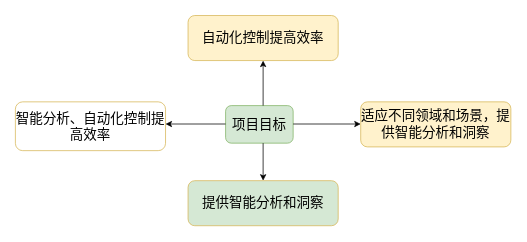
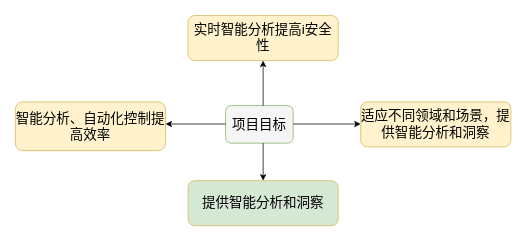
node "自动化控制提高效率": label "自动化控制提高效率" -> "实时智能分析提高i安全性"
node "项目目标": fillcolor #d5e8d4 -> #f5f5f5
node "智能分析、自动化控制提高效率": fillcolor #ffffff -> #fff2cc
